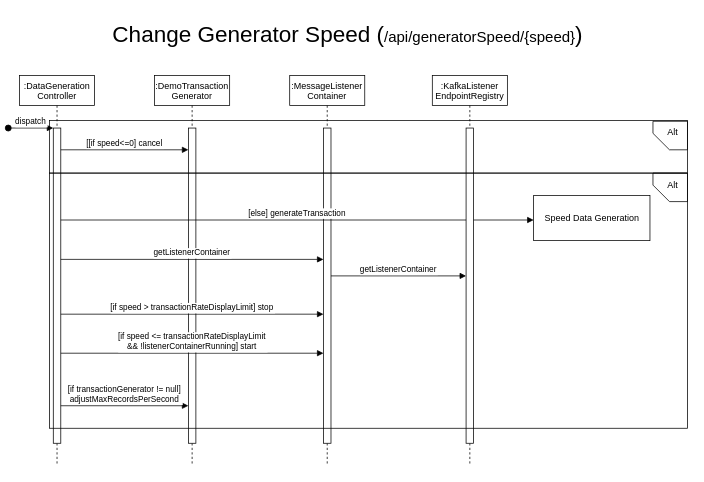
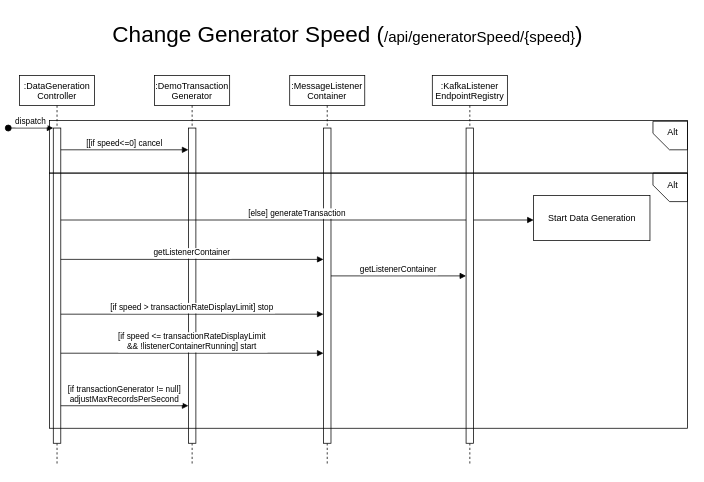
node "Speed Data Generation": label "Speed Data Generation" -> "Start Data Generation"
